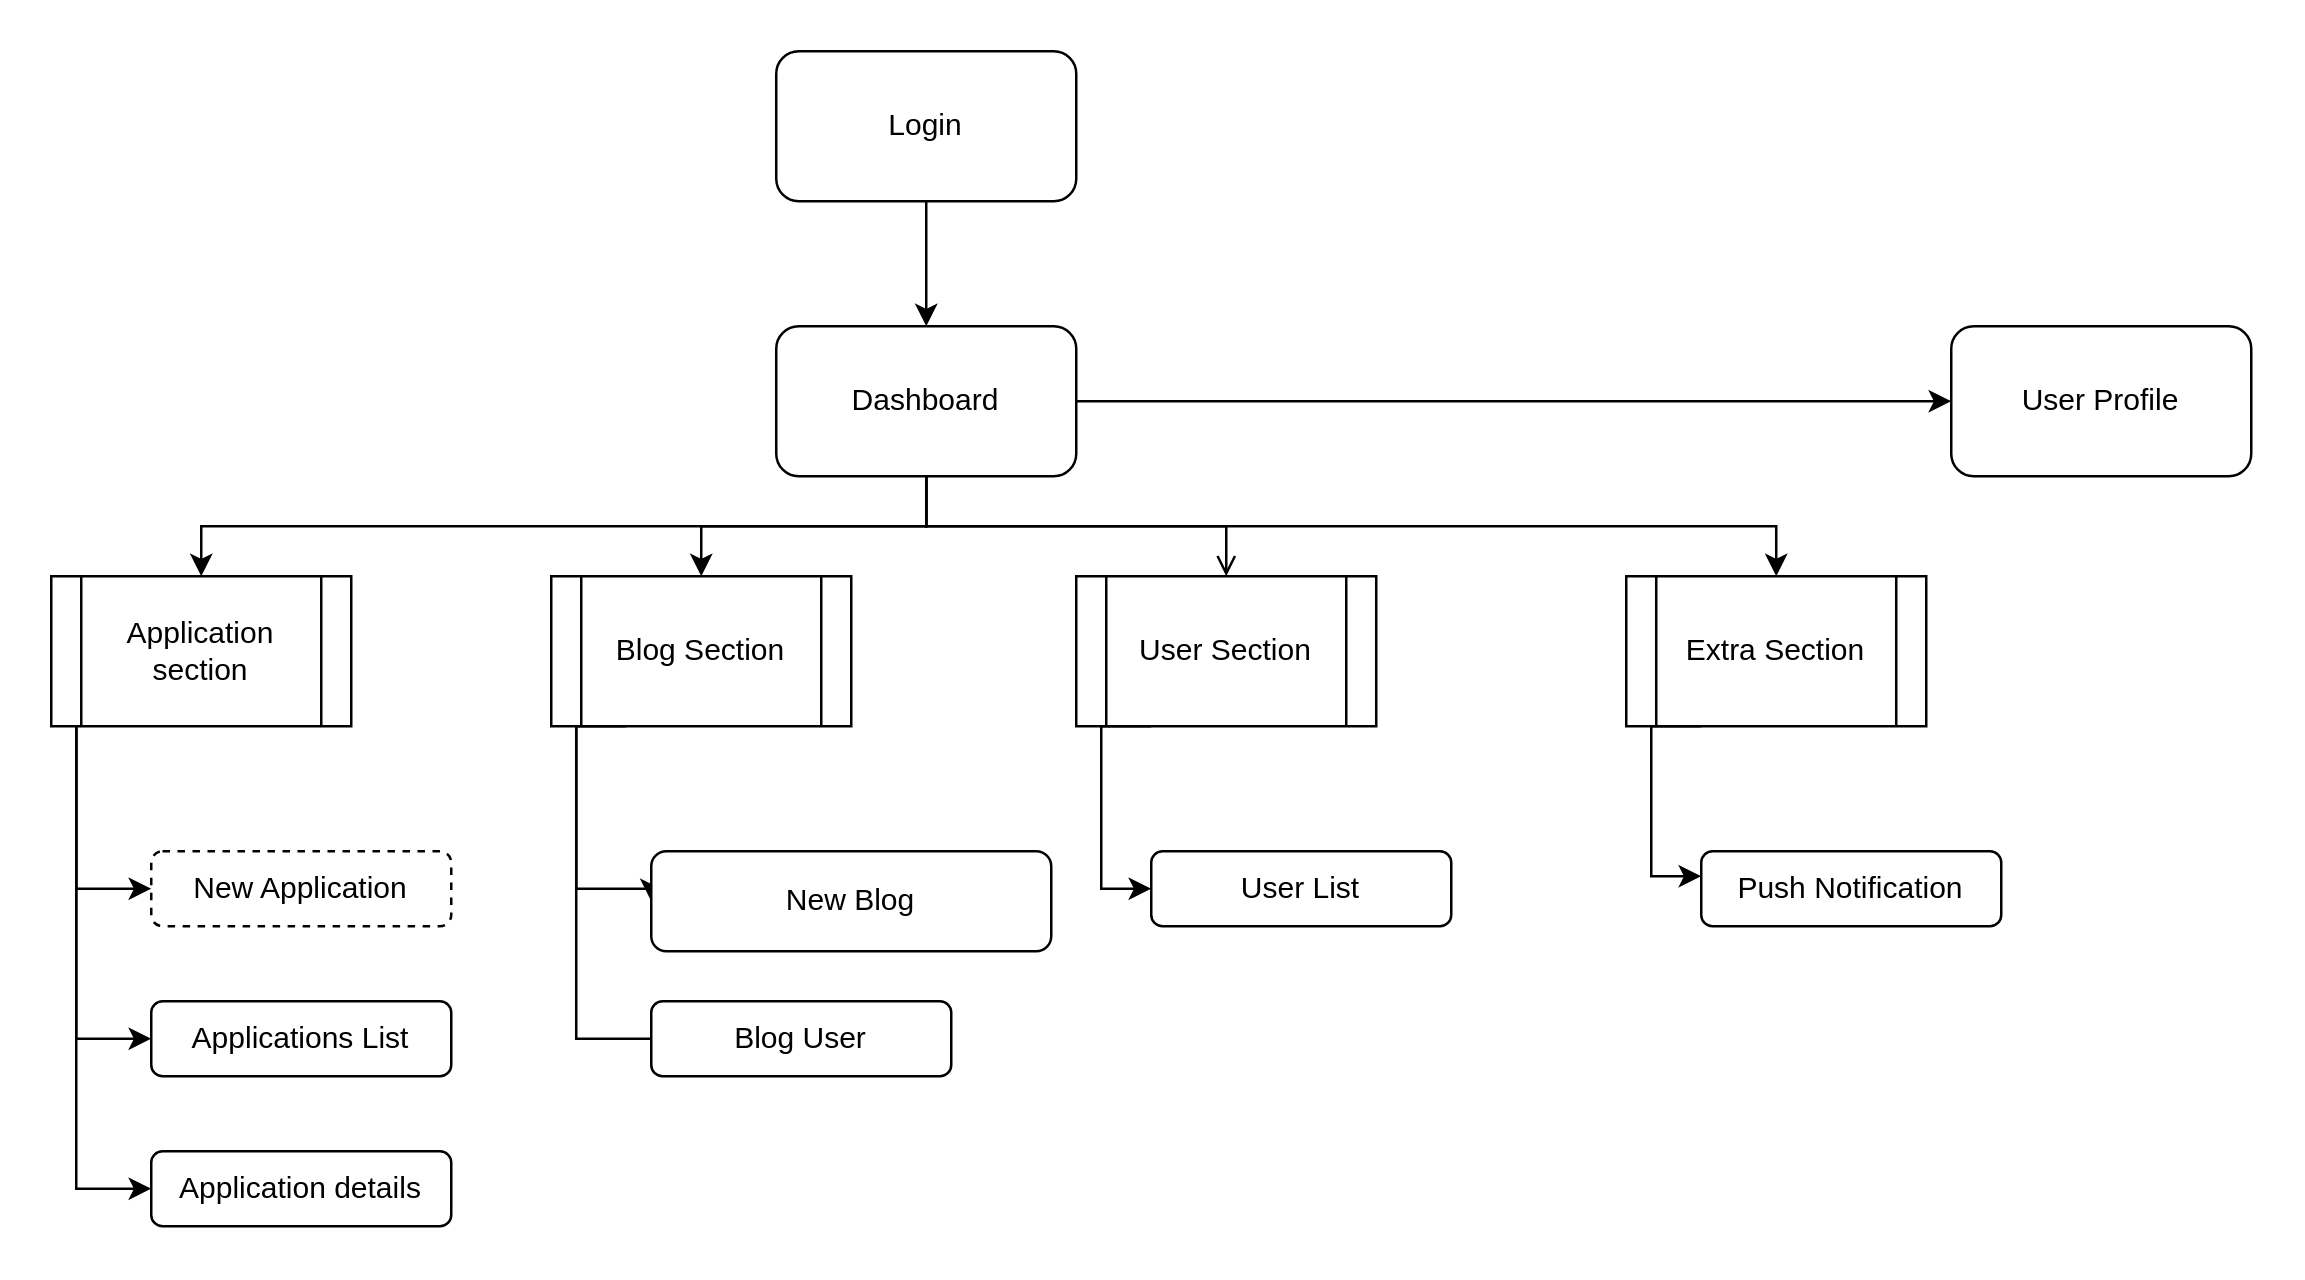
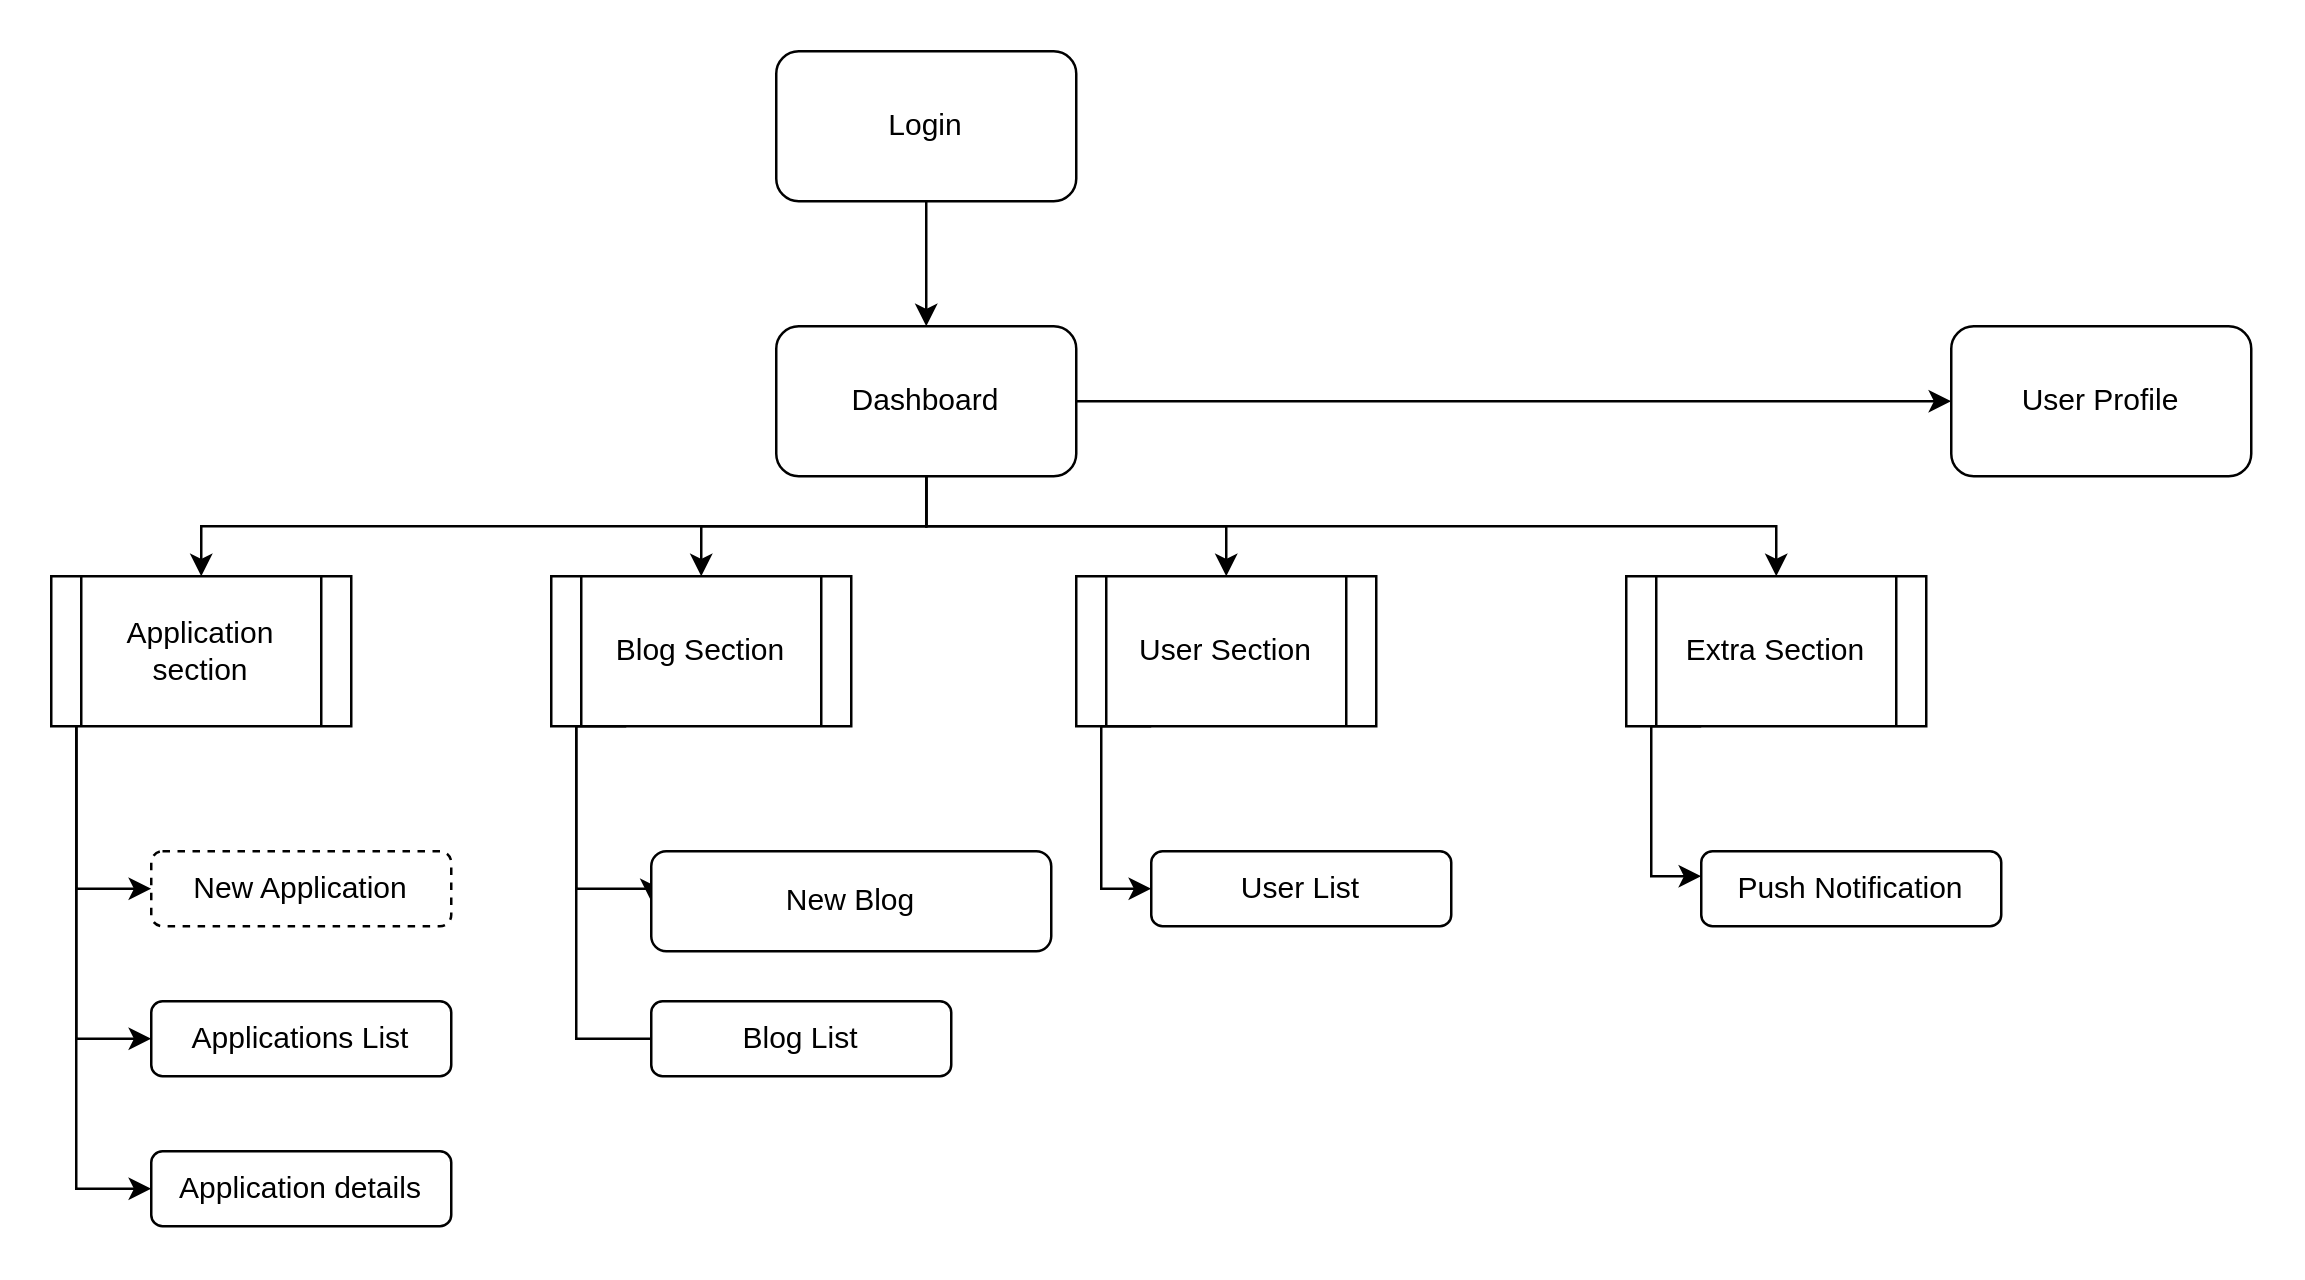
edge "Dashboard" -> "User Section": arrowhead open -> classic
node "Blog User": label "Blog User" -> "Blog List"
